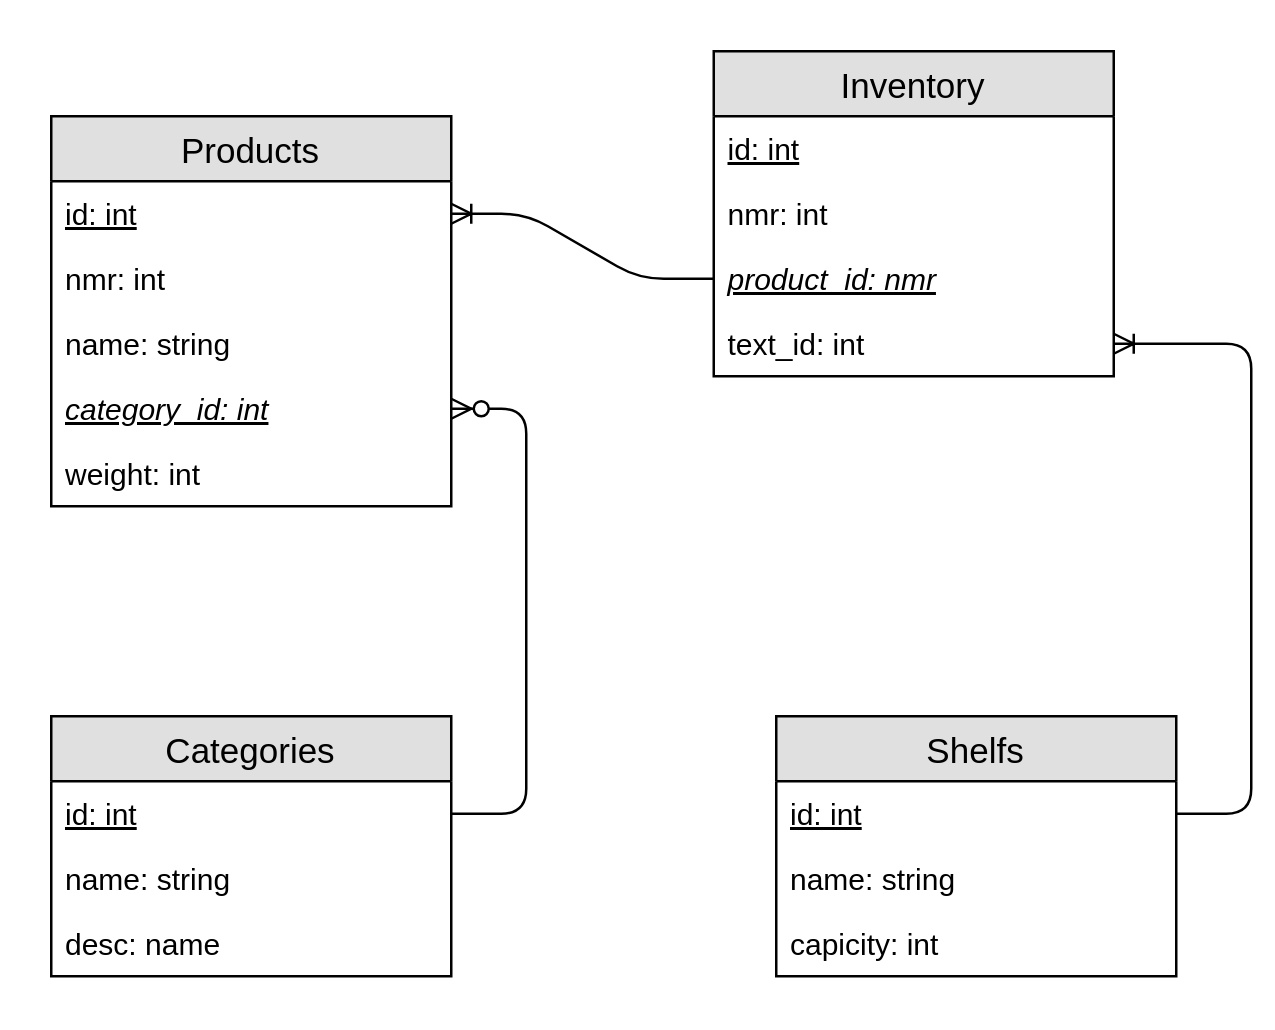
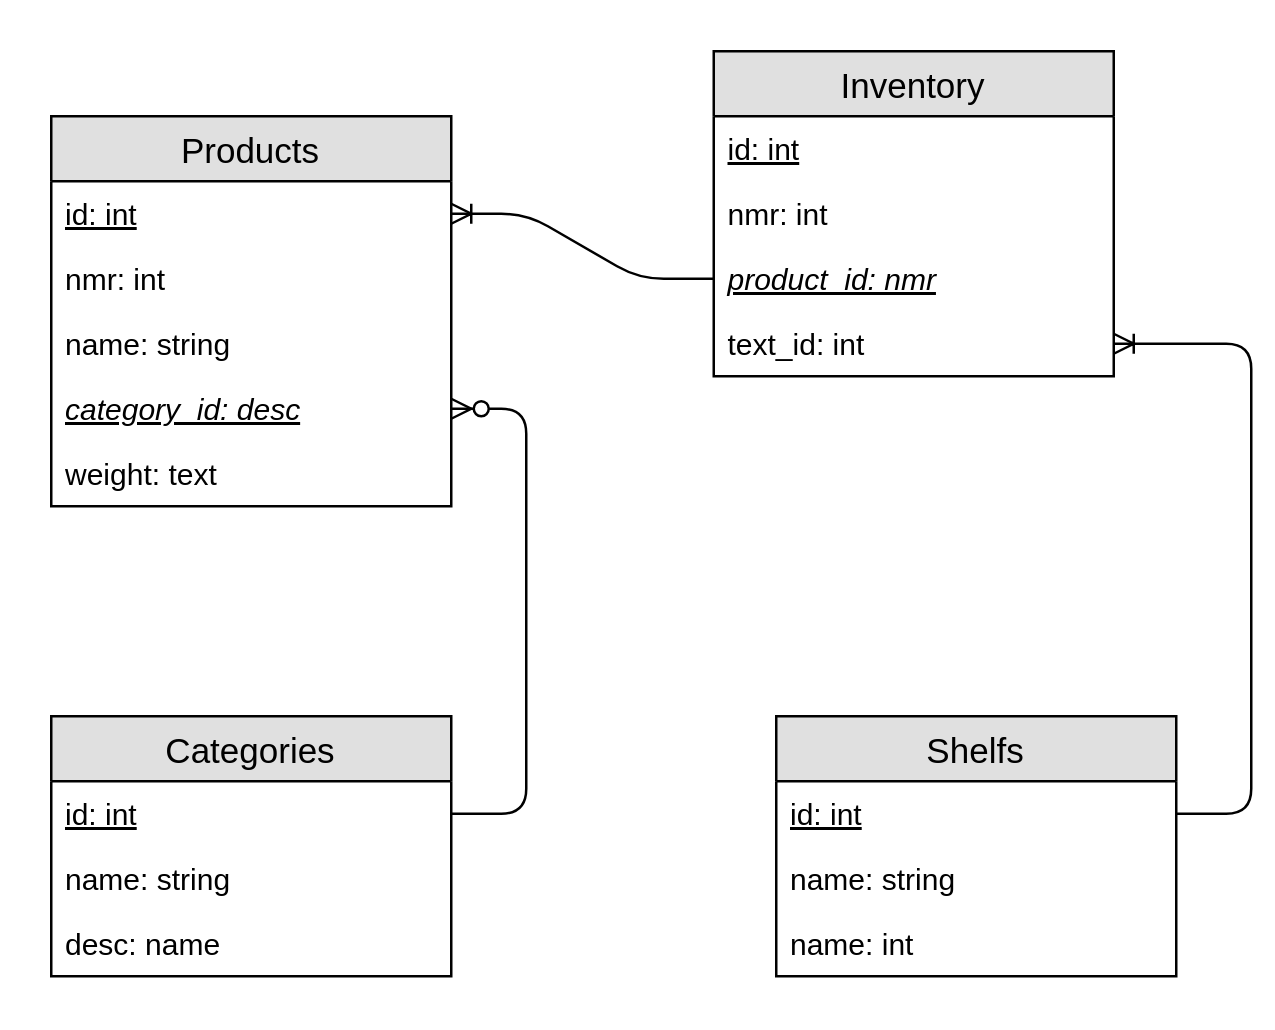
node "category_id: int": label "category_id: int" -> "category_id: desc"
node "weight: int": label "weight: int" -> "weight: text"
node "capicity: int": label "capicity: int" -> "name: int"
